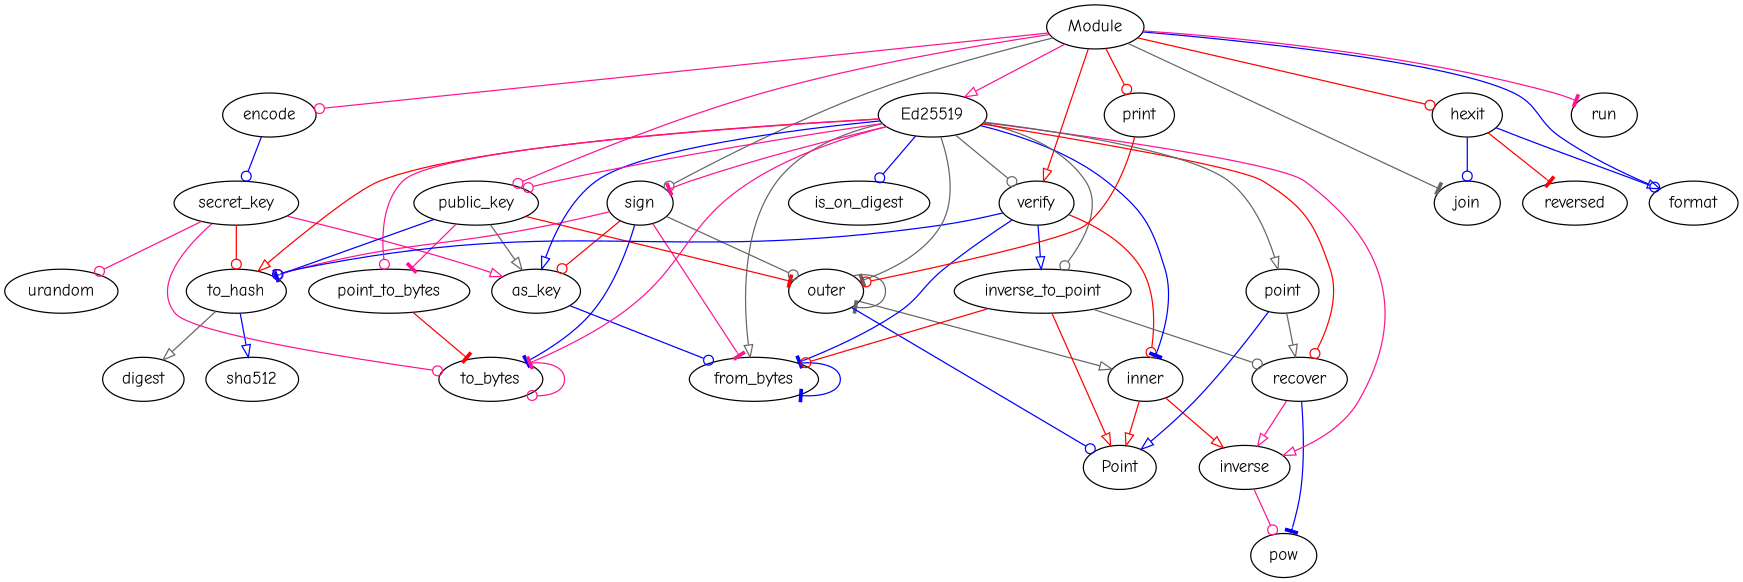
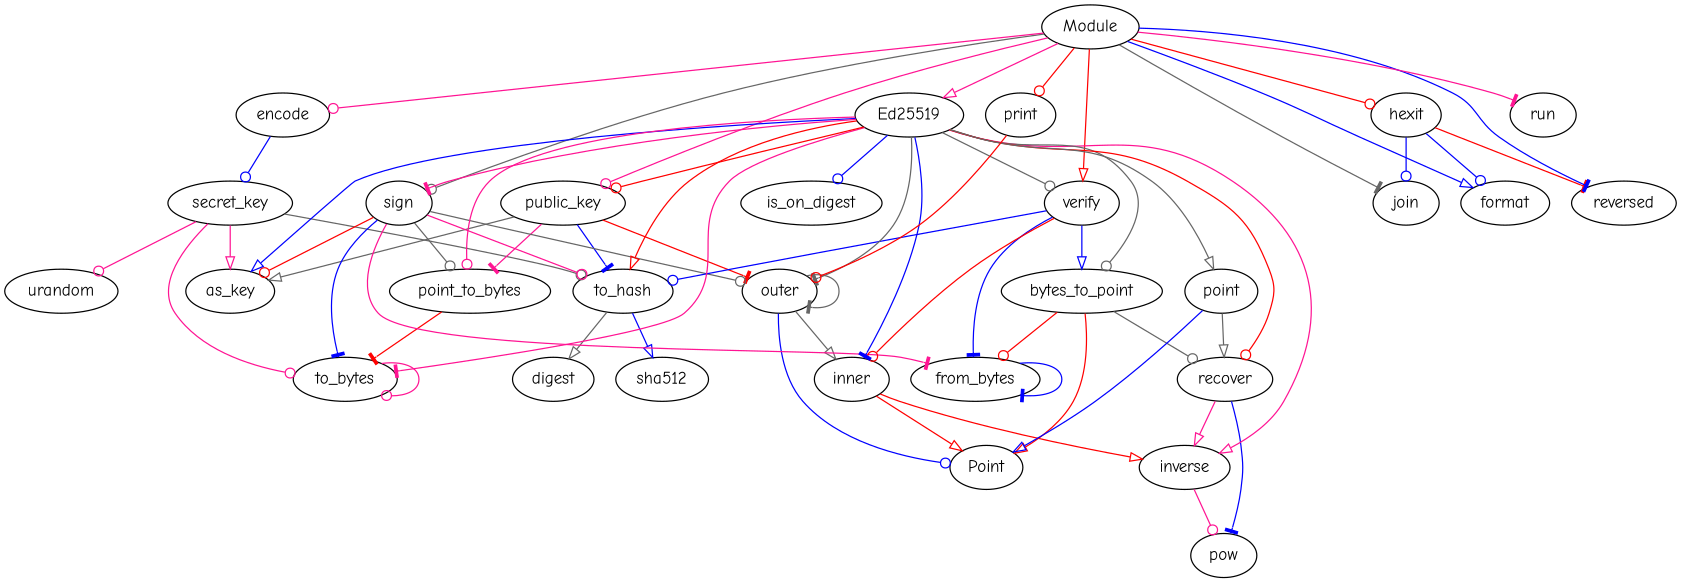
edge "Module" -> "reversed": added
edge "Ed25519" -> "public_key": color deeppink -> red
edge "Ed25519" -> "from_bytes": removed
edge "secret_key" -> "to_hash": color red -> gray40
edge "sign" -> "point_to_bytes": added
node "inverse_to_point": label "inverse_to_point" -> "bytes_to_point"
edge "as_key" -> "from_bytes": removed
